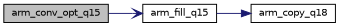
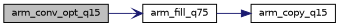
node "arm_fill_q15": label "arm_fill_q15" -> "arm_fill_q75"
node "arm_copy_q18": label "arm_copy_q18" -> "arm_copy_q15"
